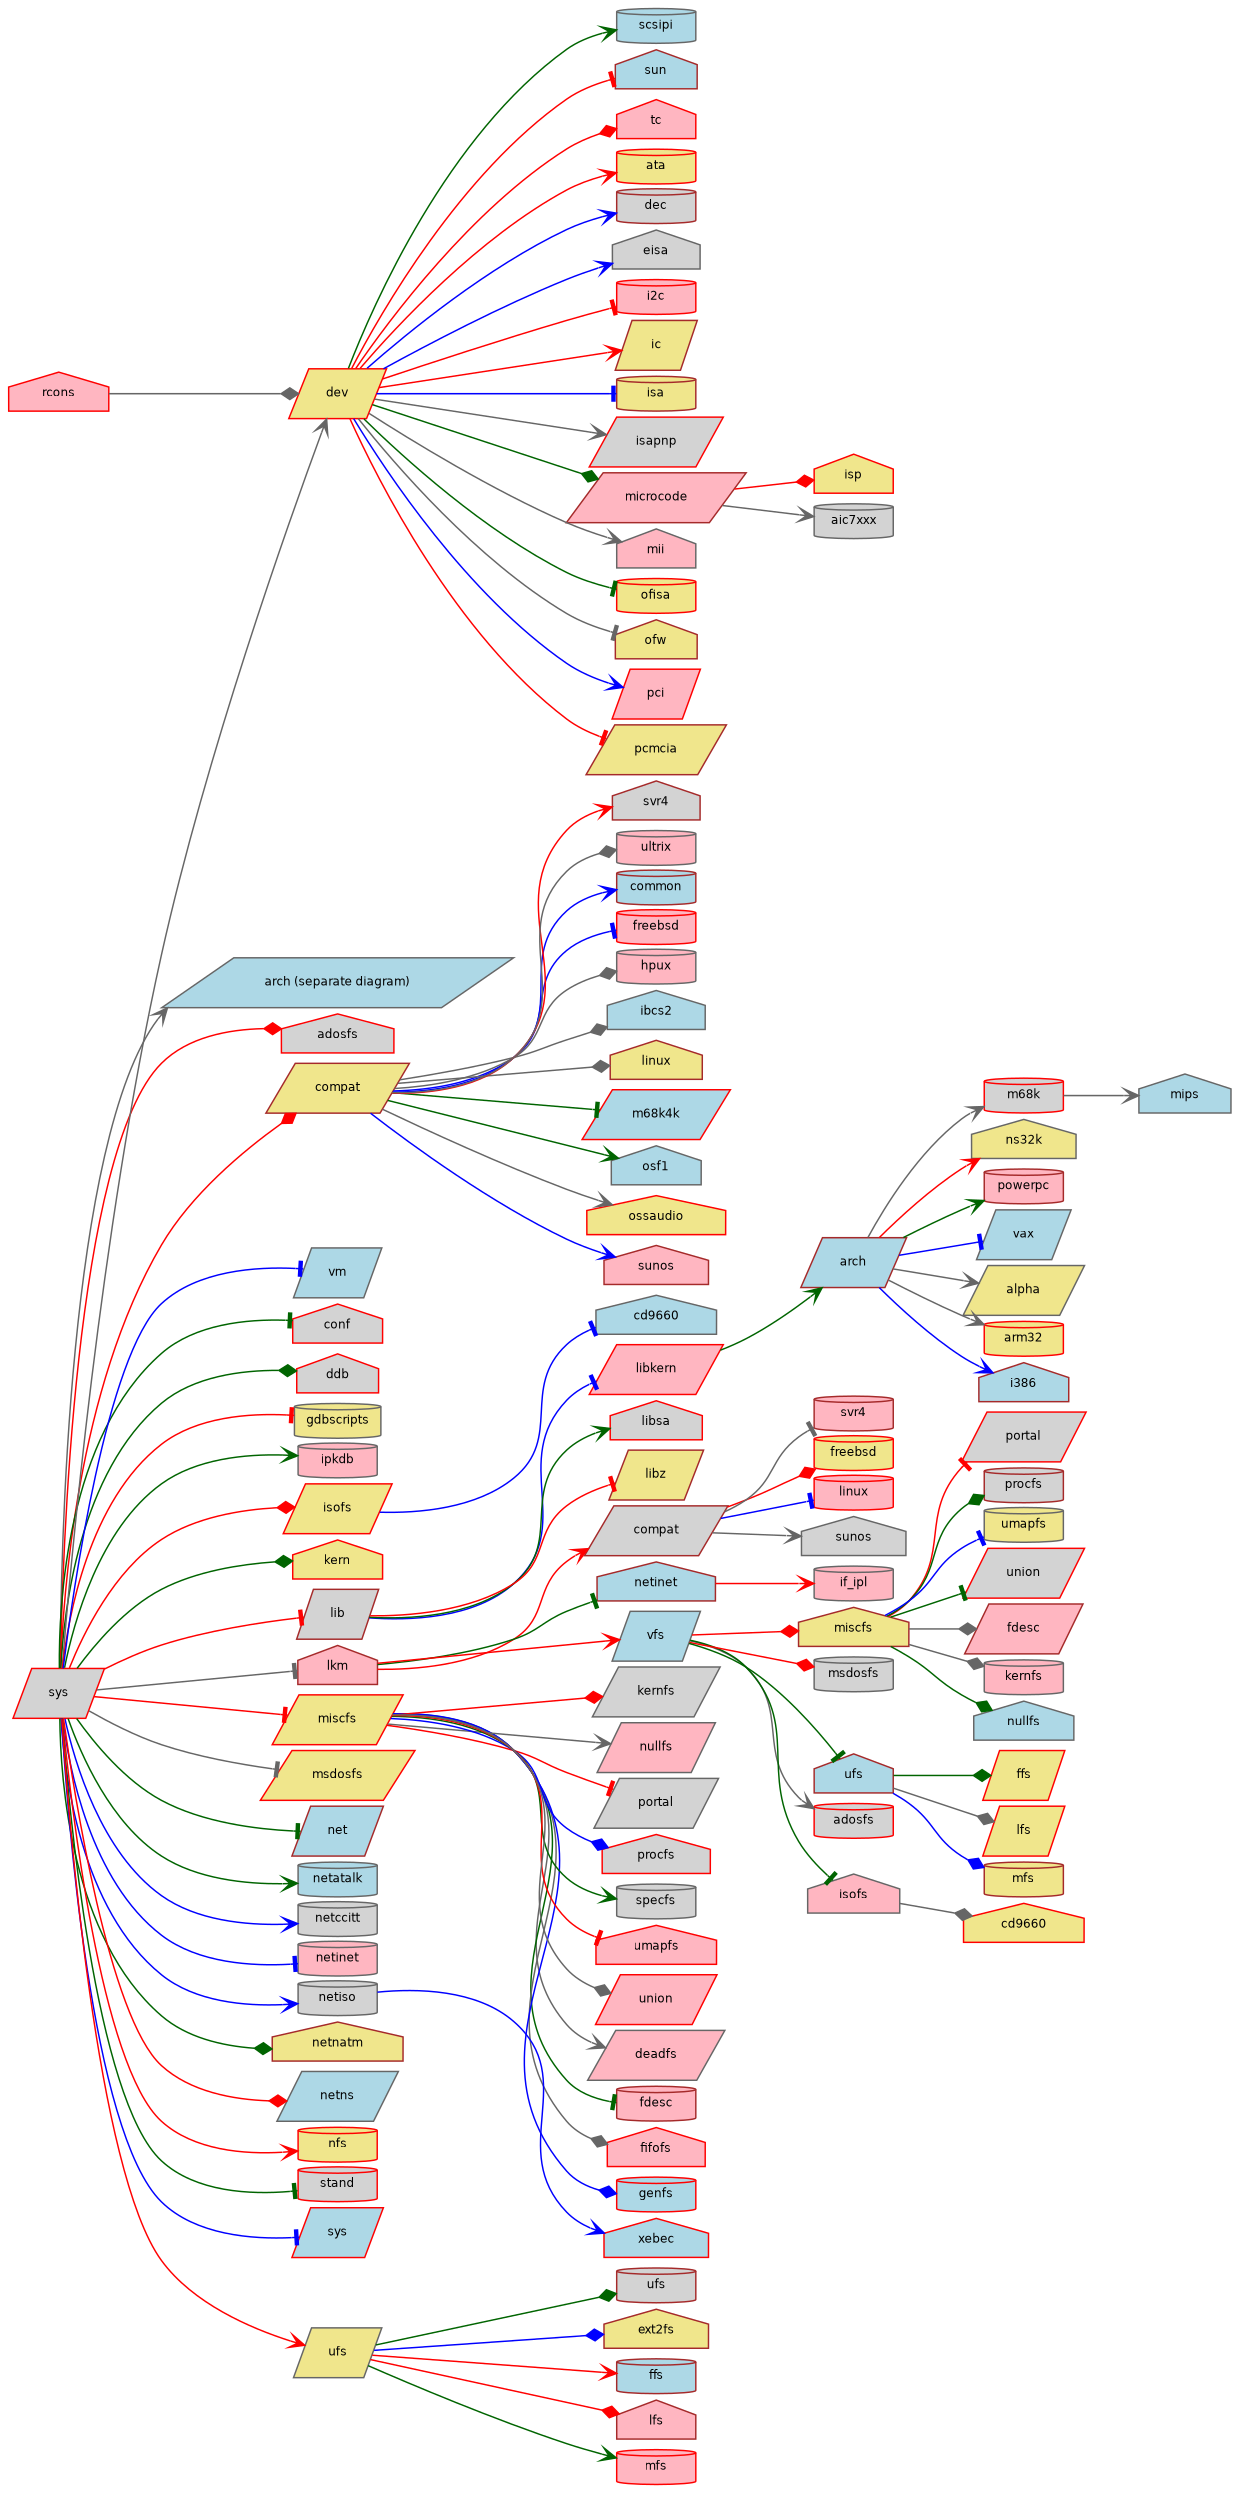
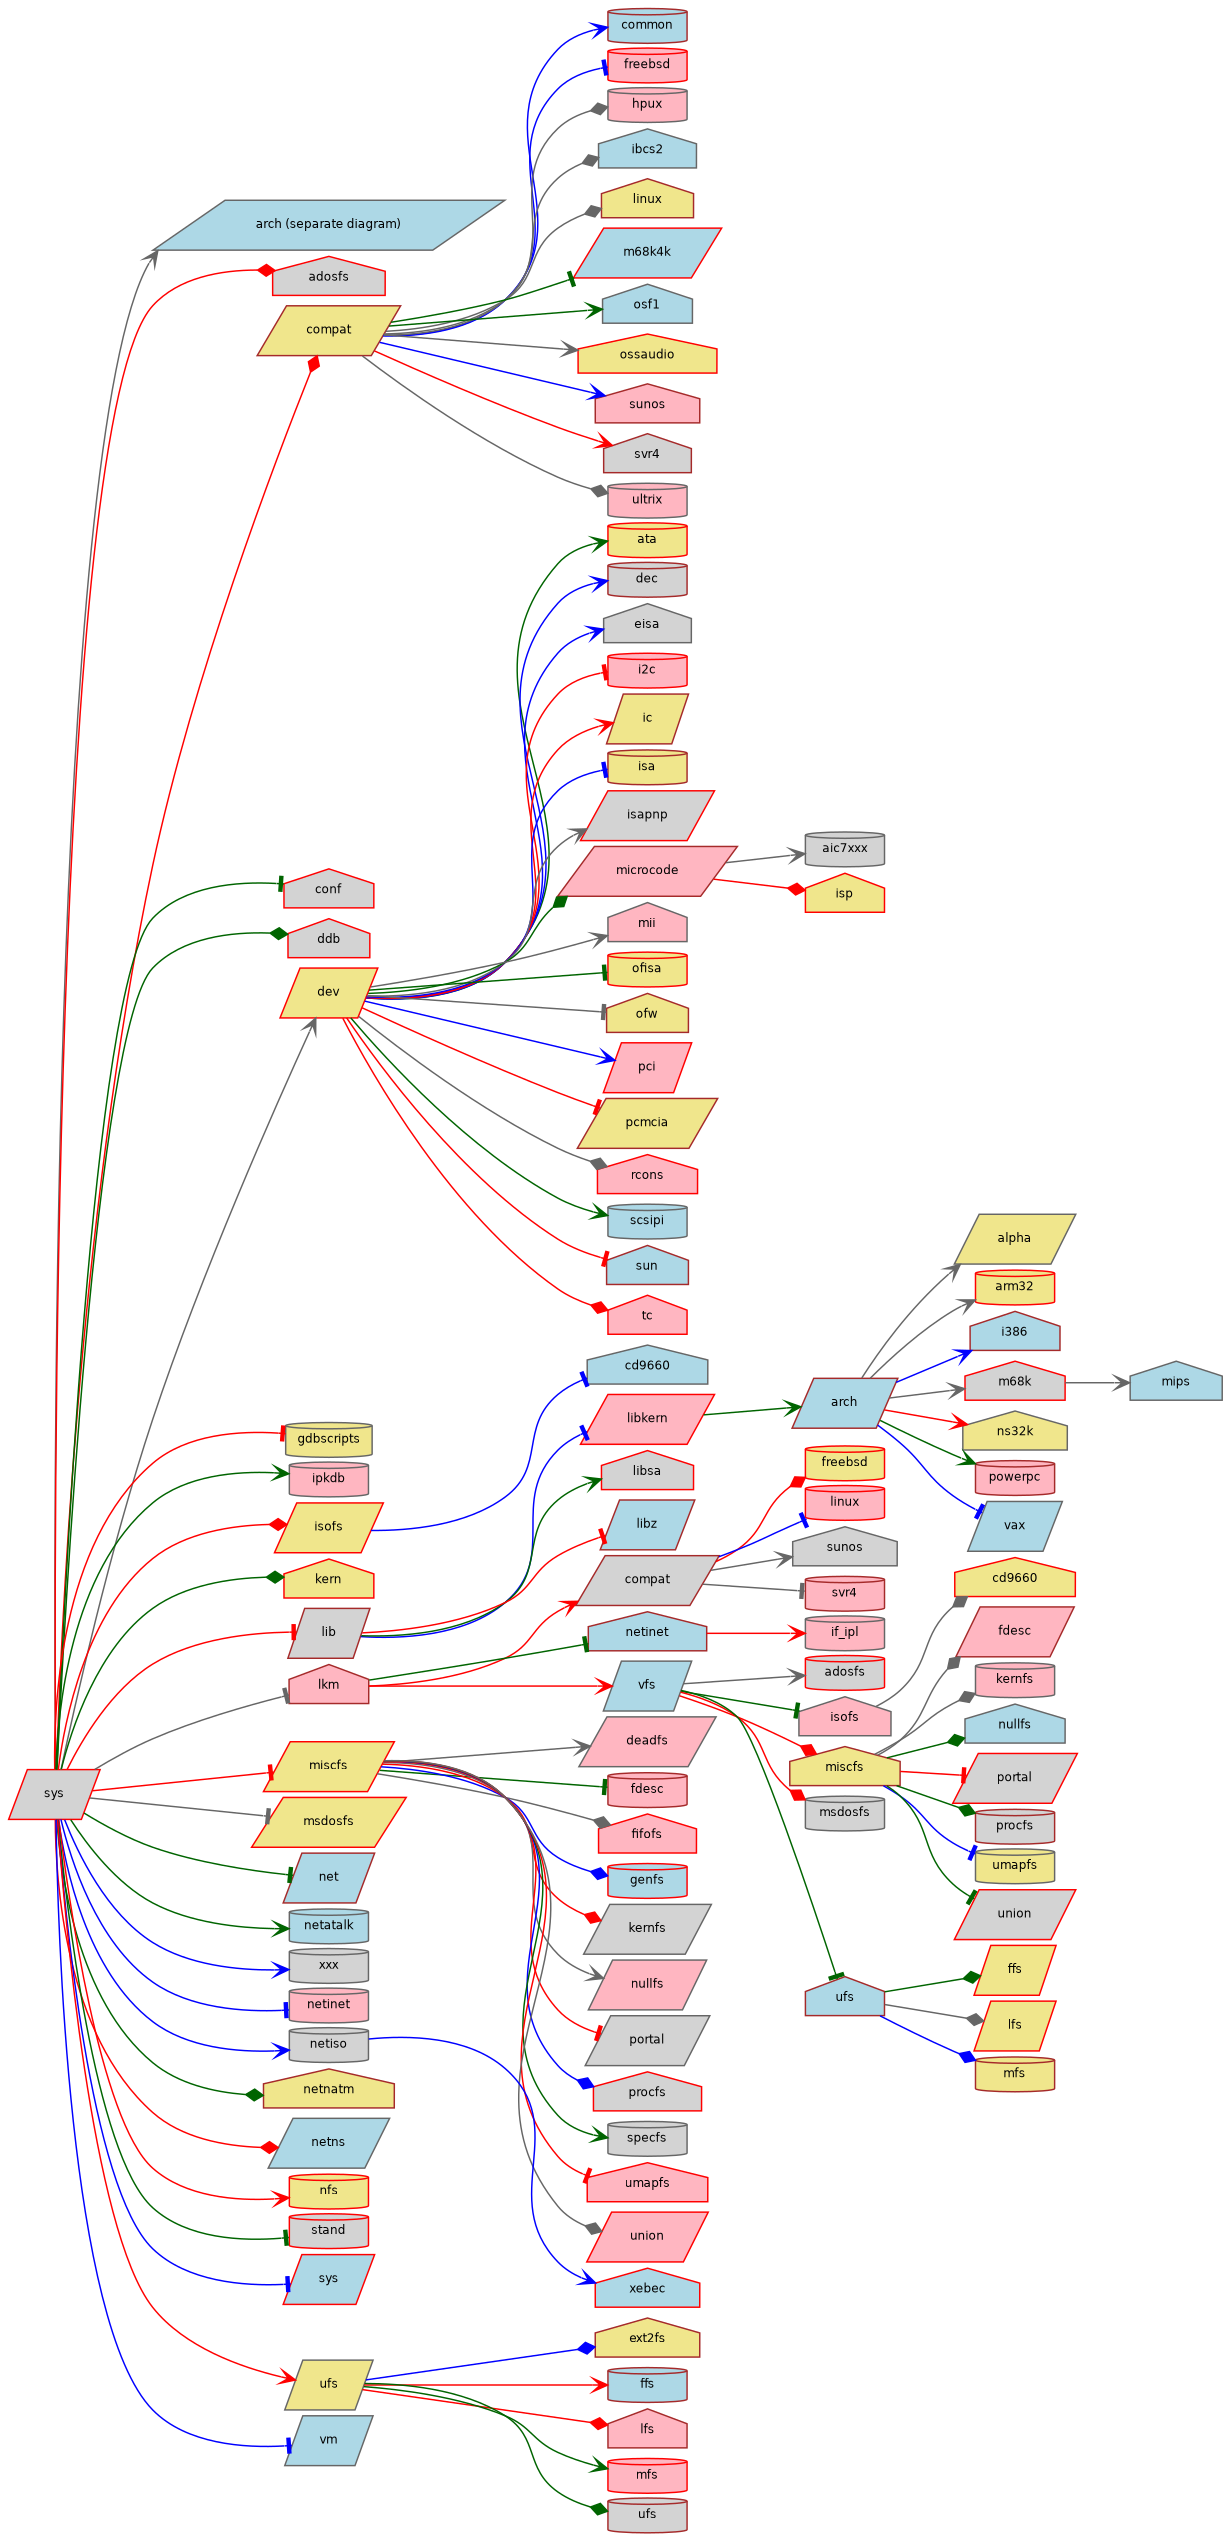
edge "dev" -> "ata": color red -> darkgreen
edge "rcons" -> "dev": reversed
node "m68k": shape cylinder -> house
node "libz": fillcolor khaki -> lightblue
node "netccitt": label "netccitt" -> "xxx"
